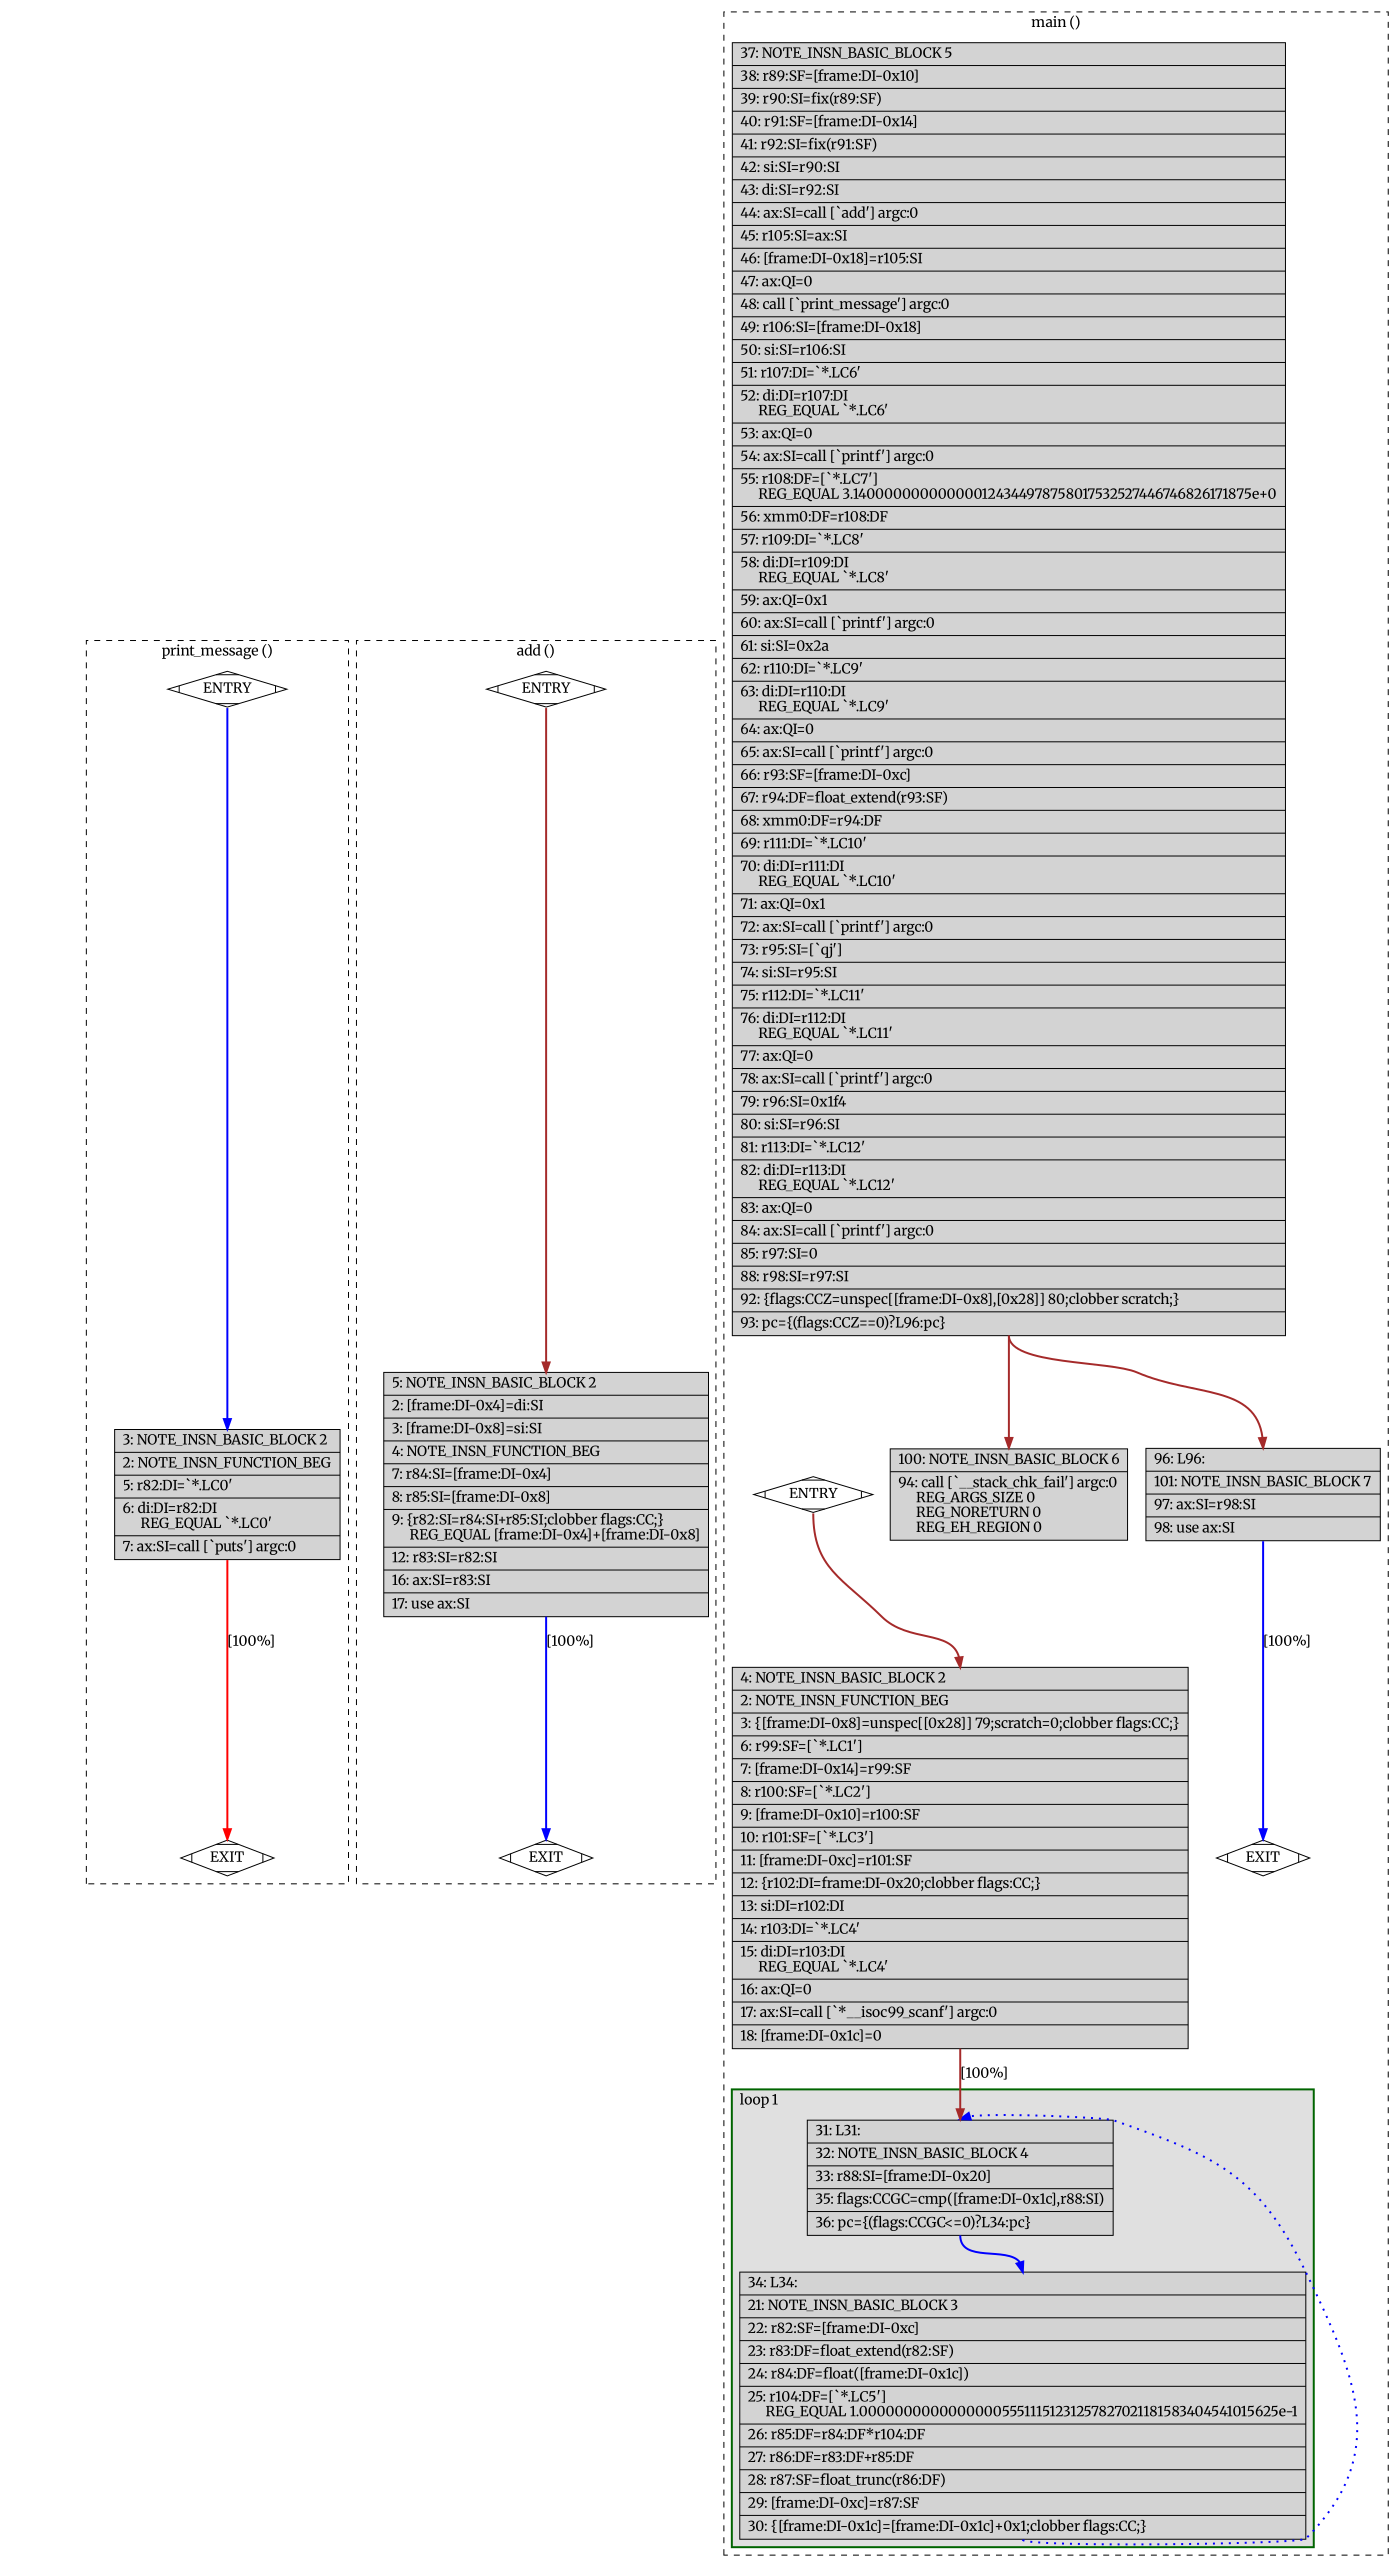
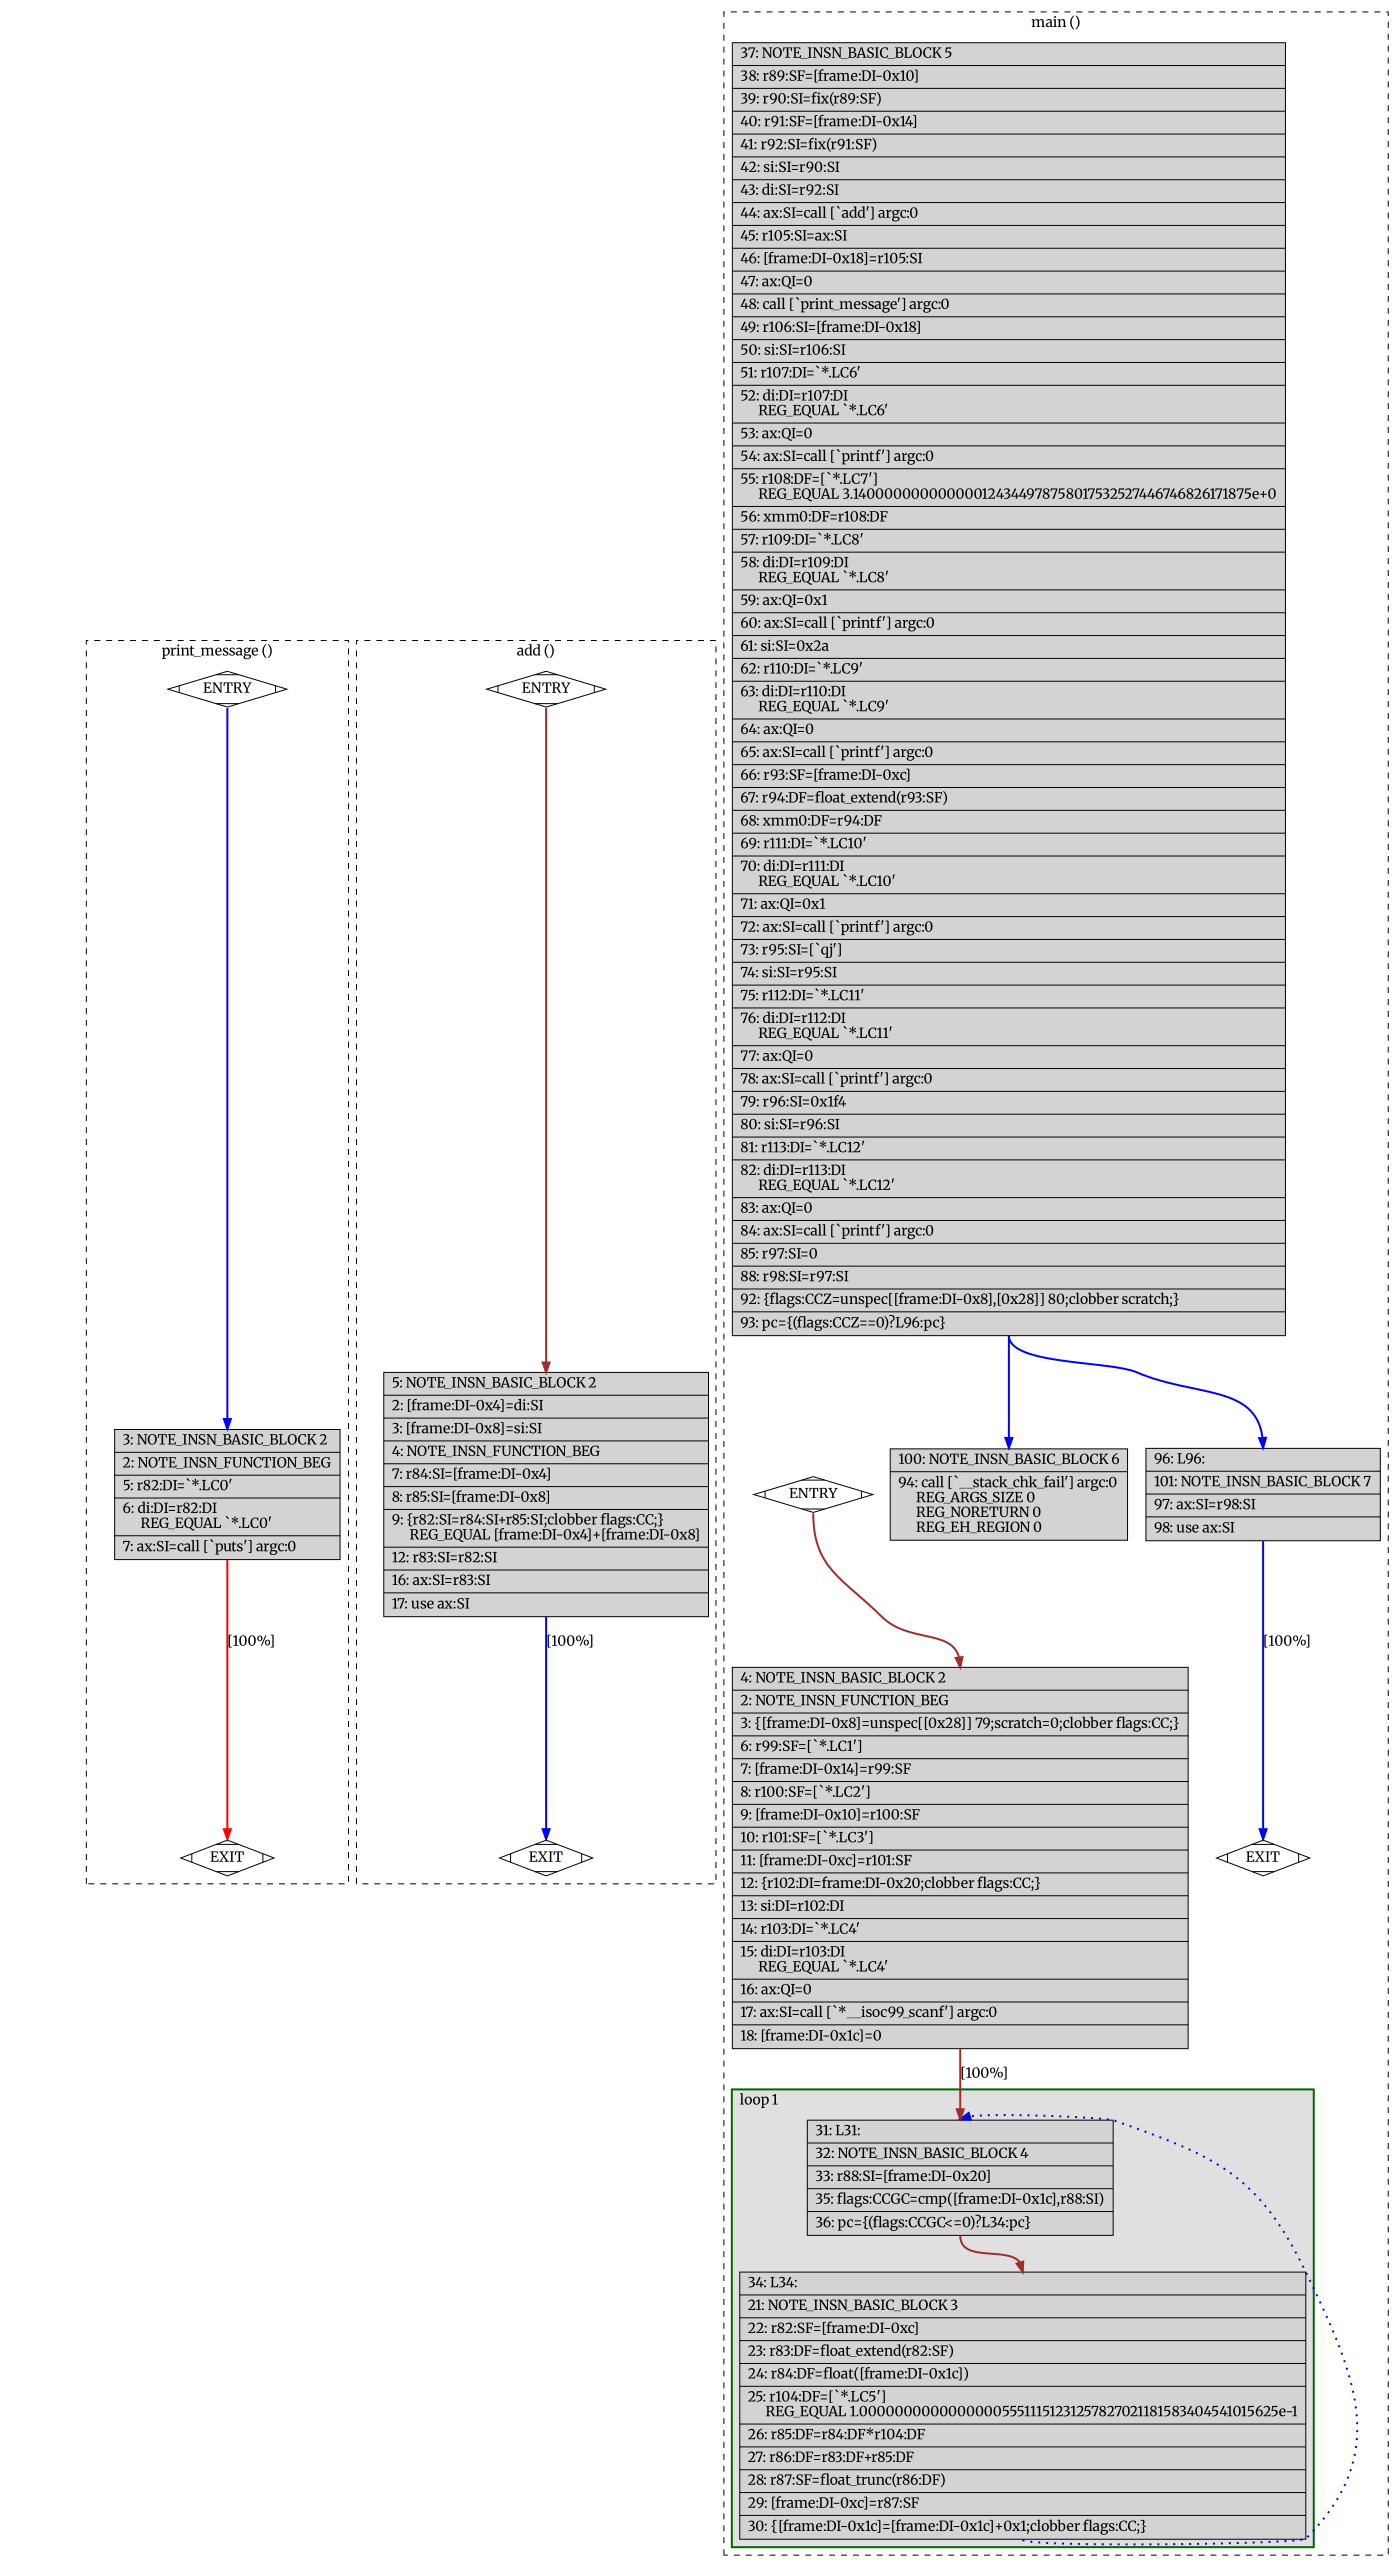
edge "37: NOTE_INSN_BASIC_BLOCK 5" -> "96: L96:": color brown -> blue
edge "37: NOTE_INSN_BASIC_BLOCK 5" -> "100: NOTE_INSN_BASIC_BLOCK 6": color brown -> blue
edge "31: L31:" -> "34: L34:": color blue -> brown
